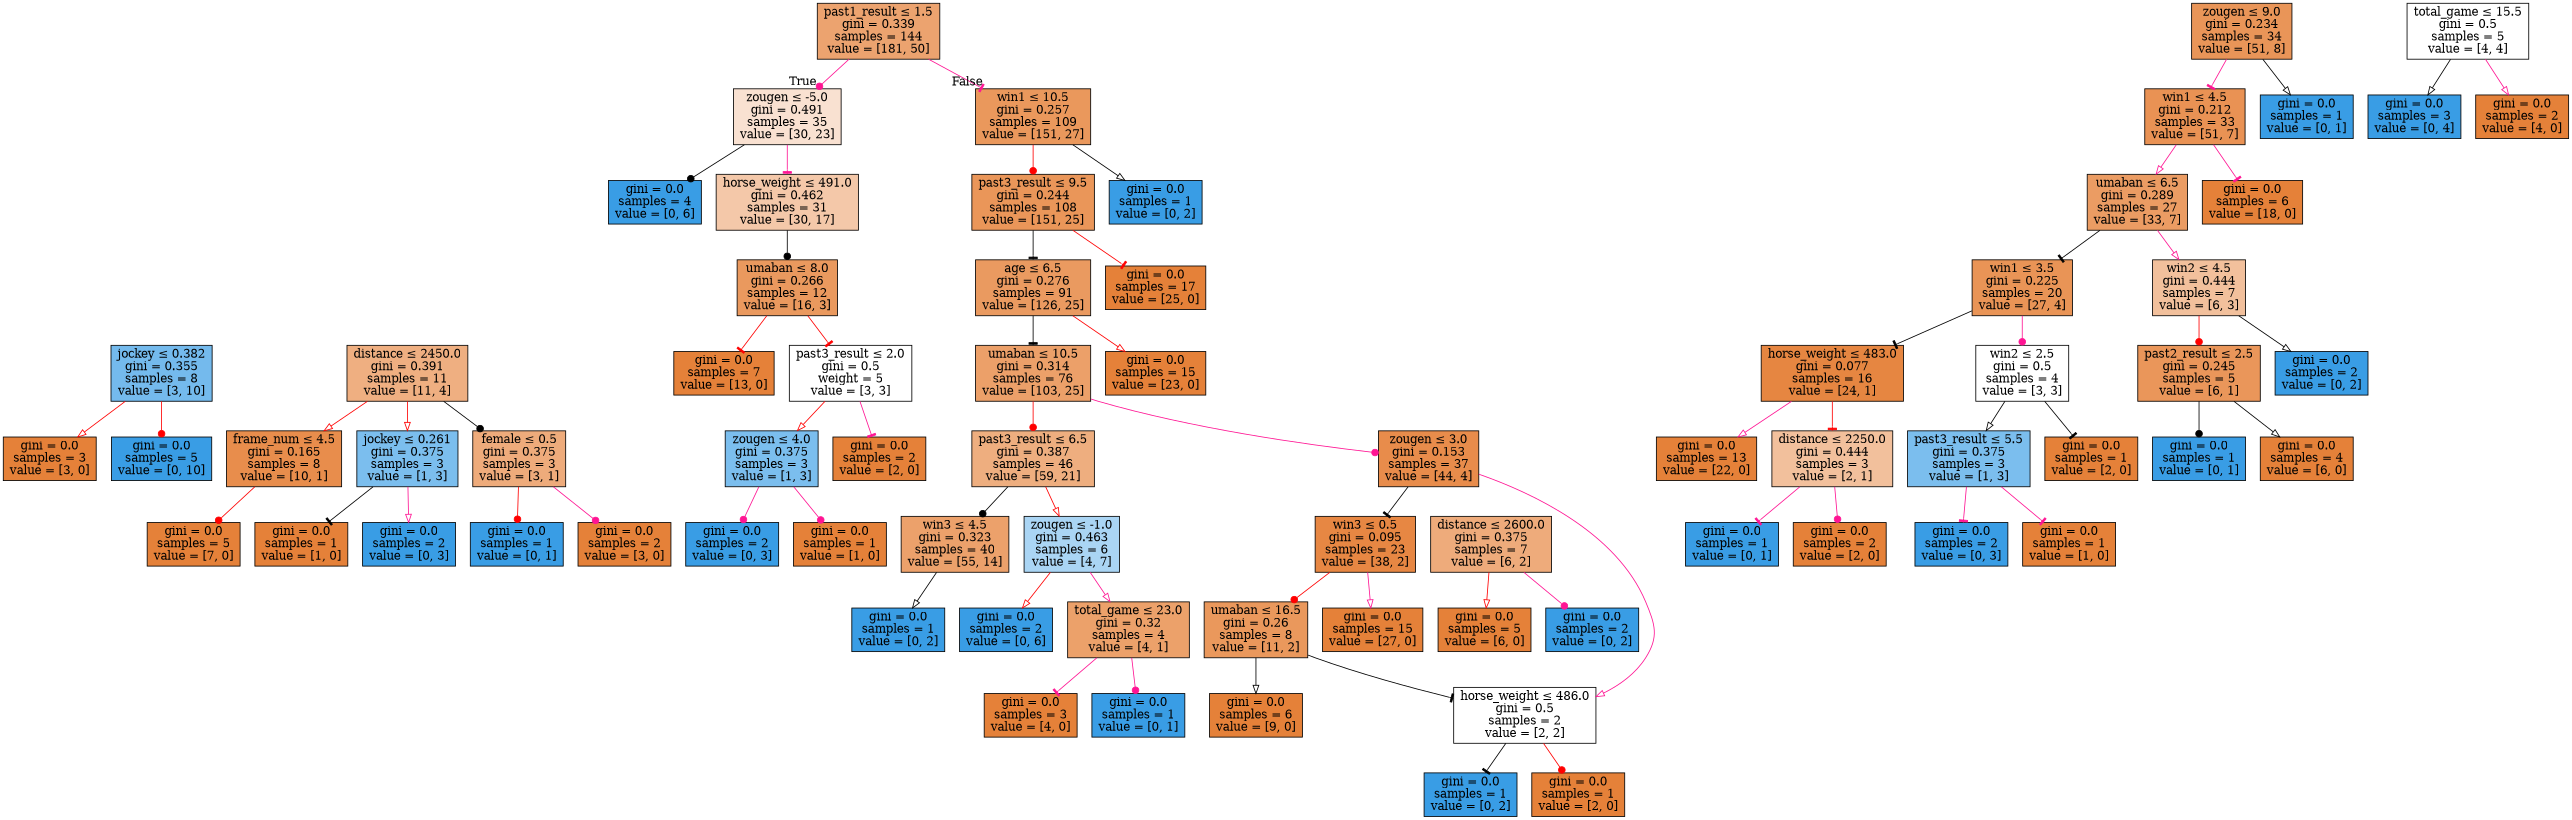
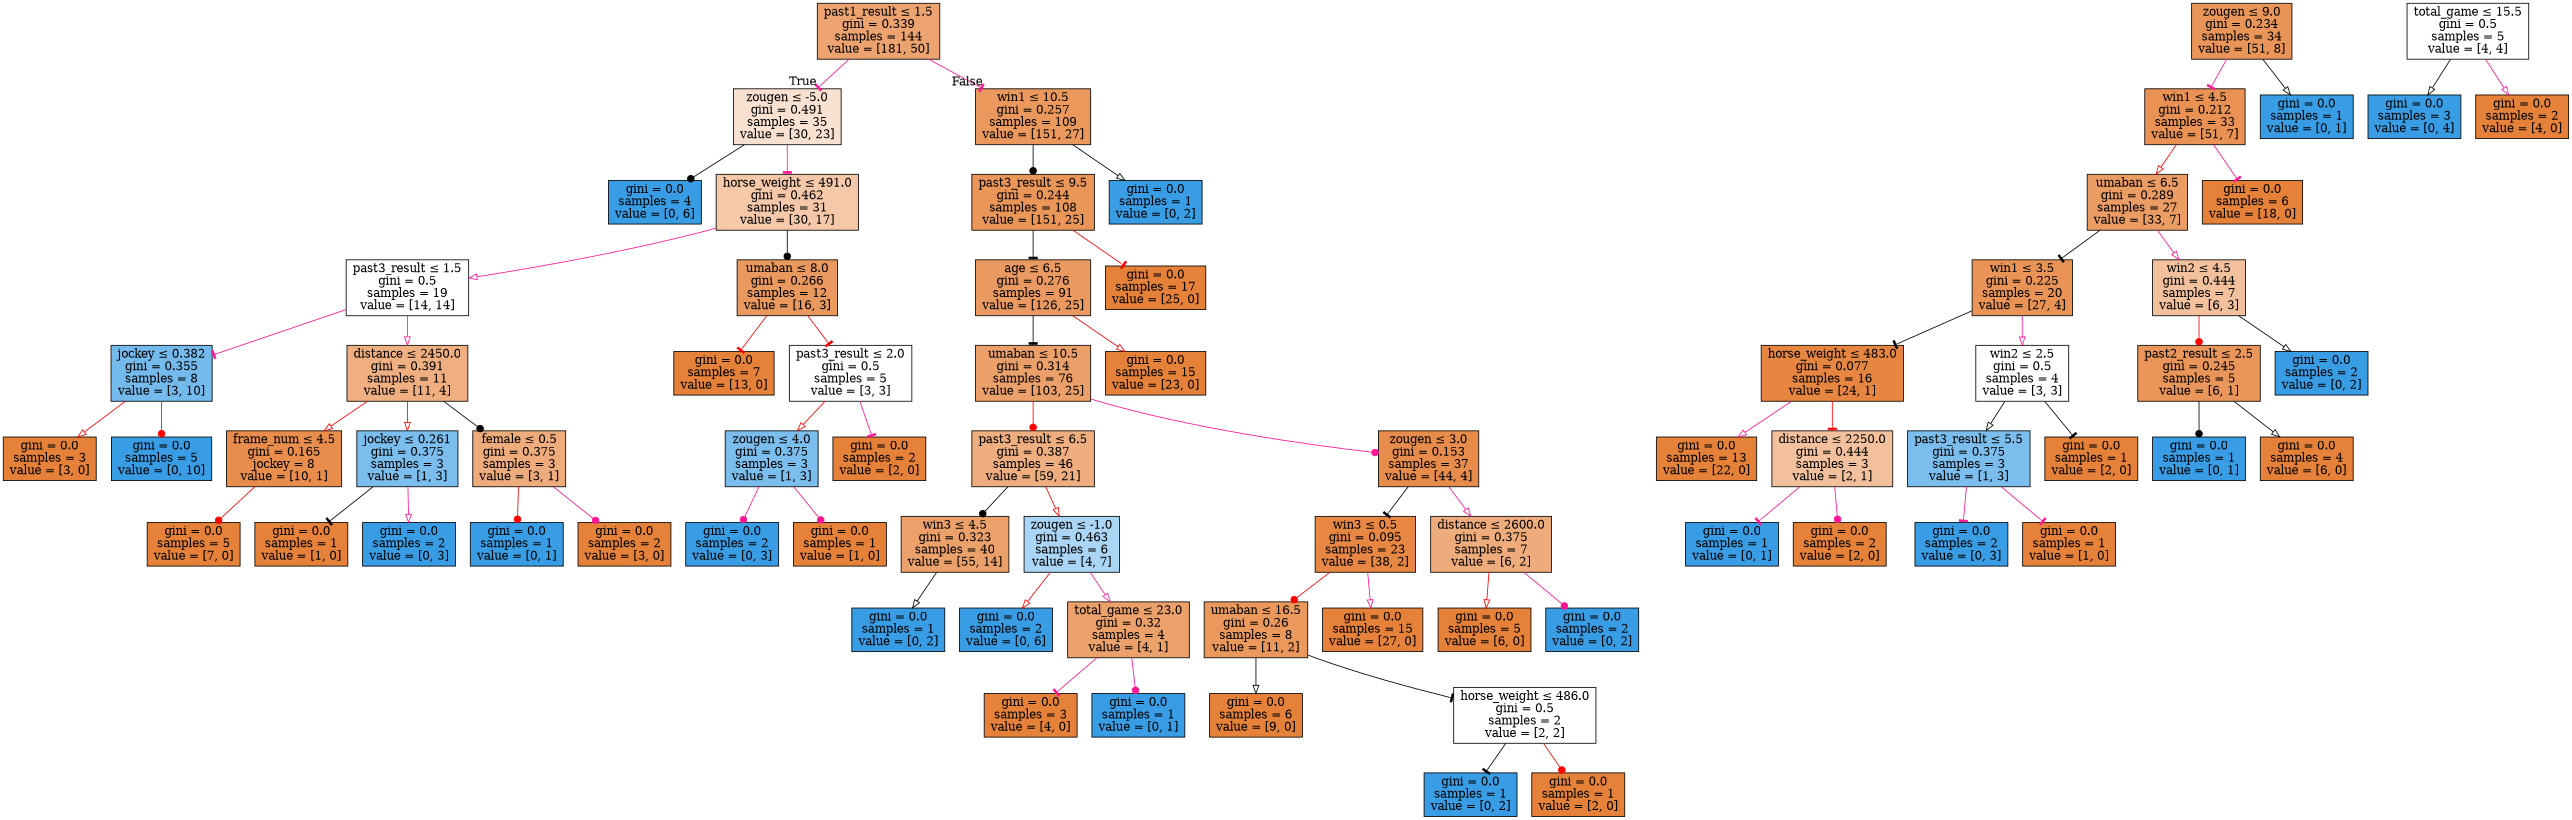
edge "past1_result ≤ 1.5" -> "zougen ≤ -5.0": arrowhead dot -> tee
edge "win1 ≤ 10.5" -> "past3_result ≤ 9.5": color red -> black
edge "win1 ≤ 4.5" -> "umaban ≤ 6.5": color deeppink -> red
node "past3_result ≤ 1.5": added
edge "win1 ≤ 3.5" -> "win2 ≤ 2.5": arrowhead dot -> onormal
node "past3_result ≤ 2.0": text "weight = 5" -> "samples = 5"
node "frame_num ≤ 4.5": text "samples = 8" -> "jockey = 8"
edge "zougen ≤ 3.0" -> "horse_weight ≤ 486.0": now "zougen ≤ 3.0" -> "distance ≤ 2600.0"
